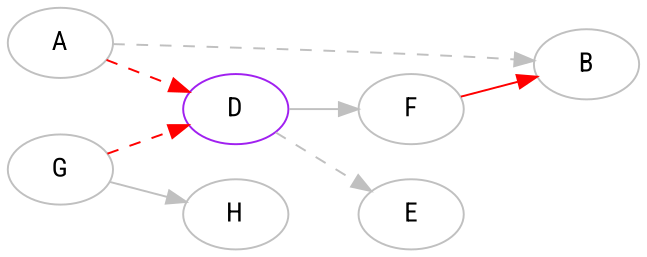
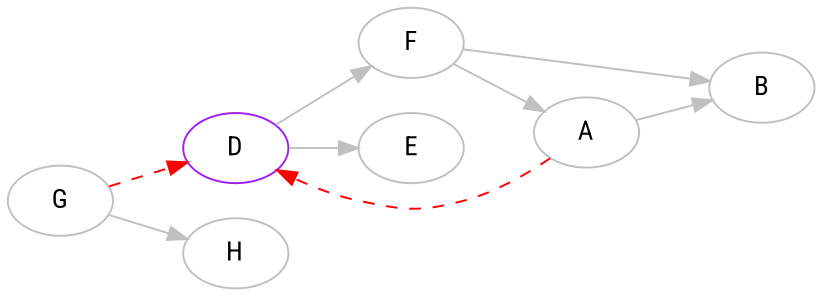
edge "A" -> "B": style dashed -> solid
edge "F" -> "A": added
edge "F" -> "B": color red -> gray
edge "D" -> "E": style dashed -> solid
